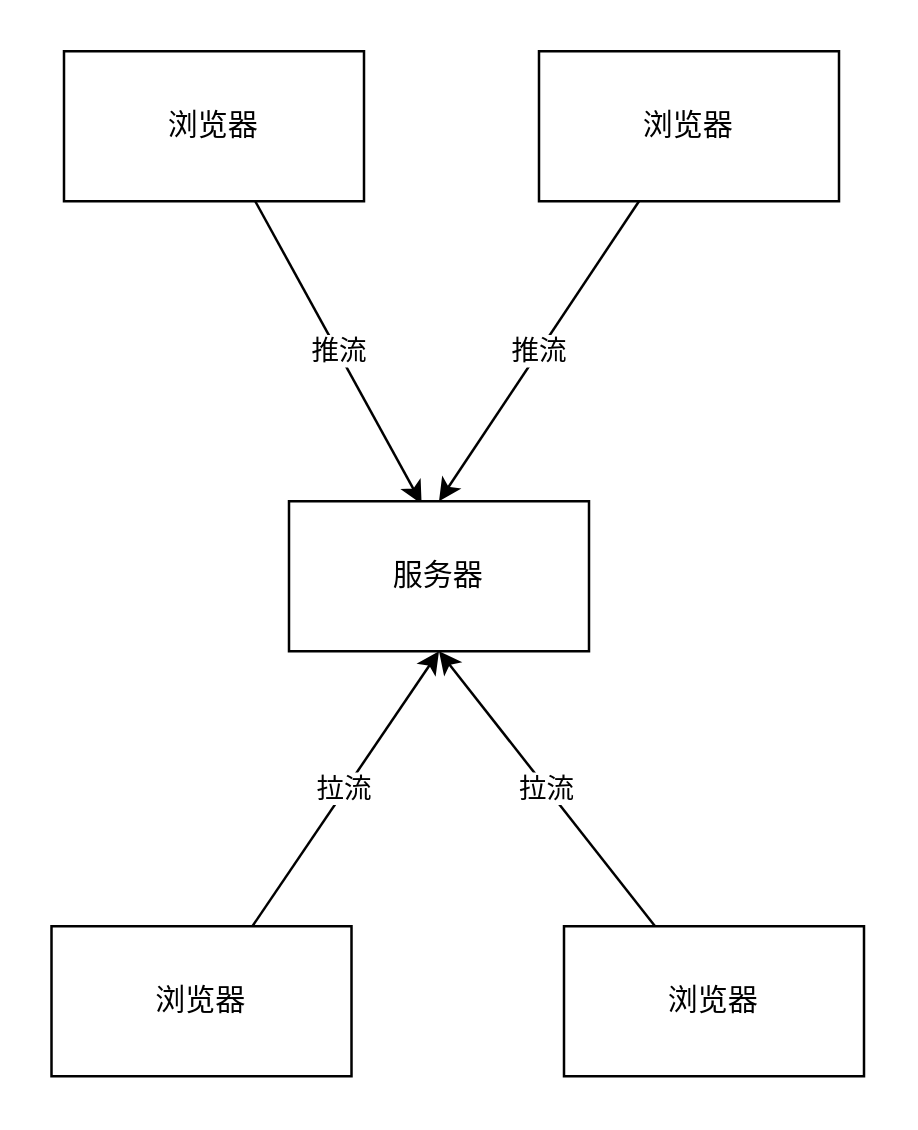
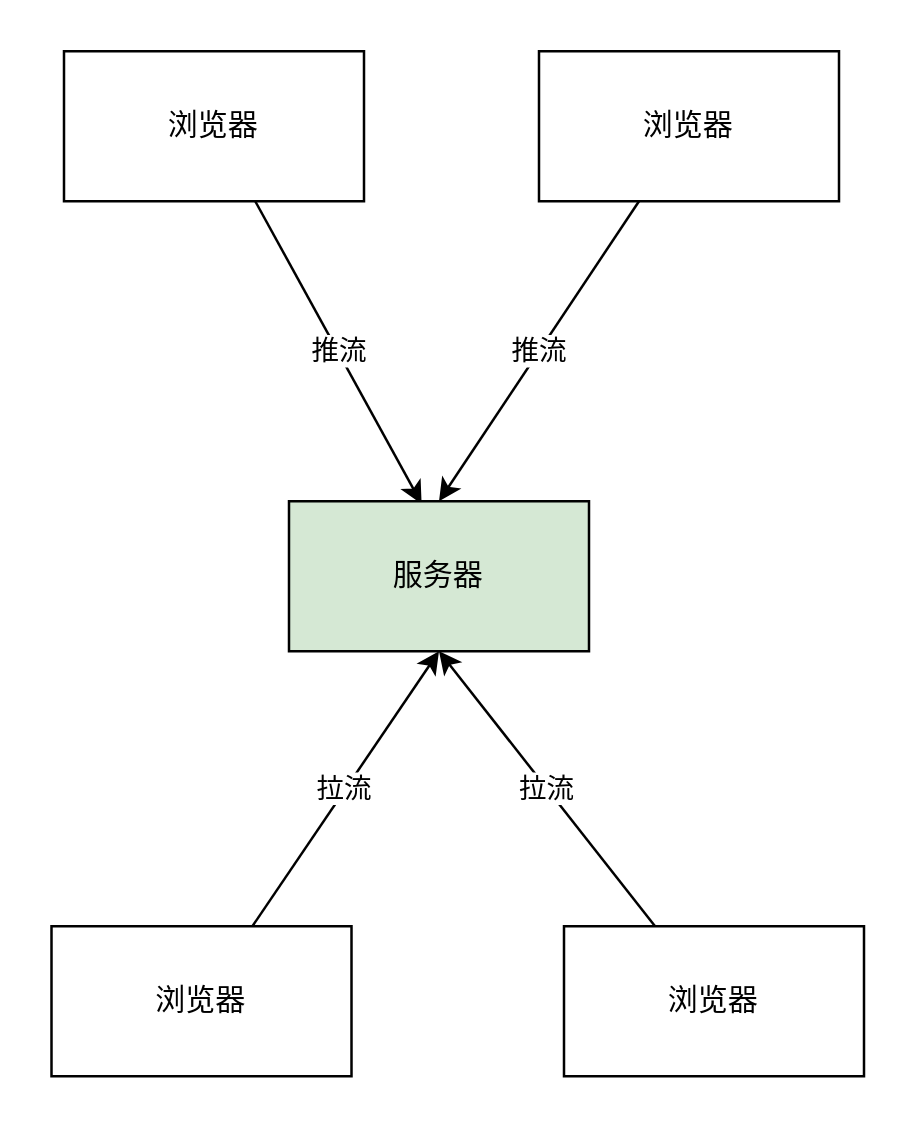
node "服务器": fillcolor #ffffff -> #d5e8d4
